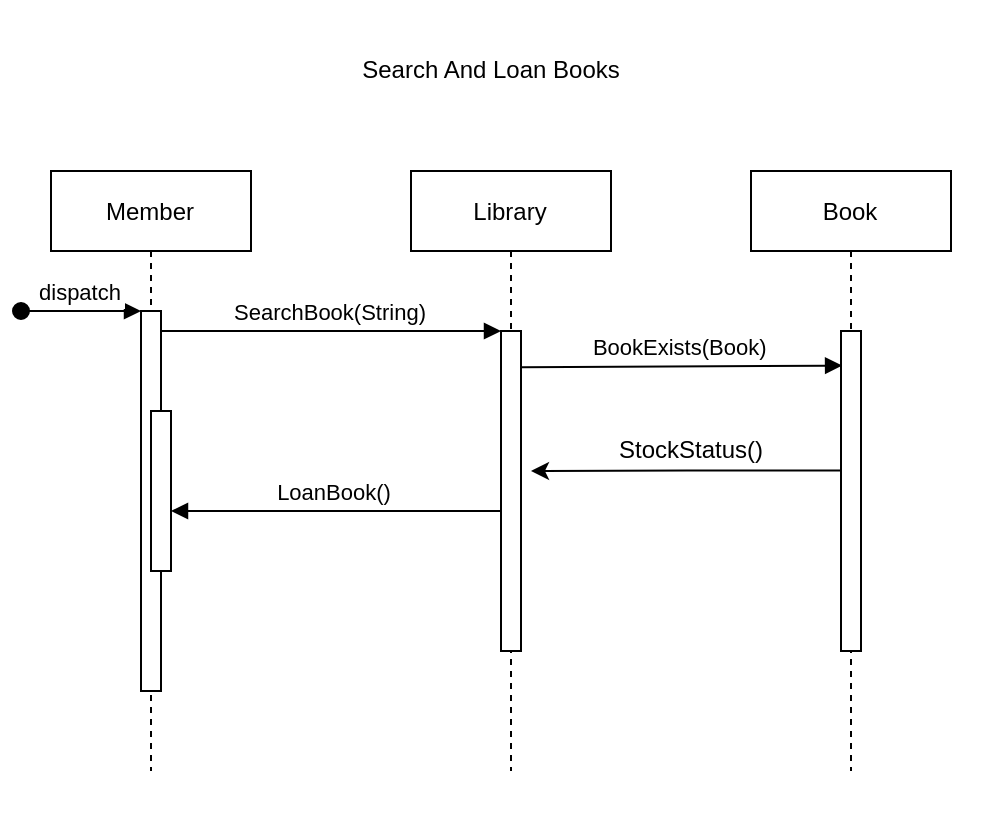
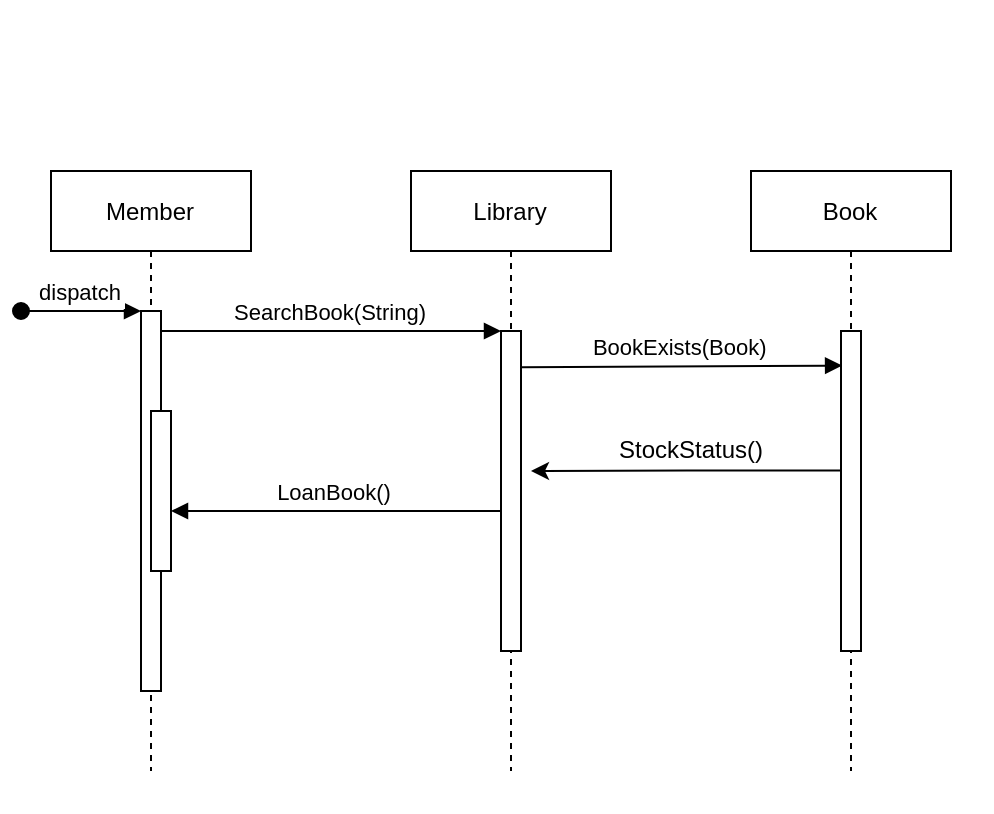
node "Search And Loan Books": removed
